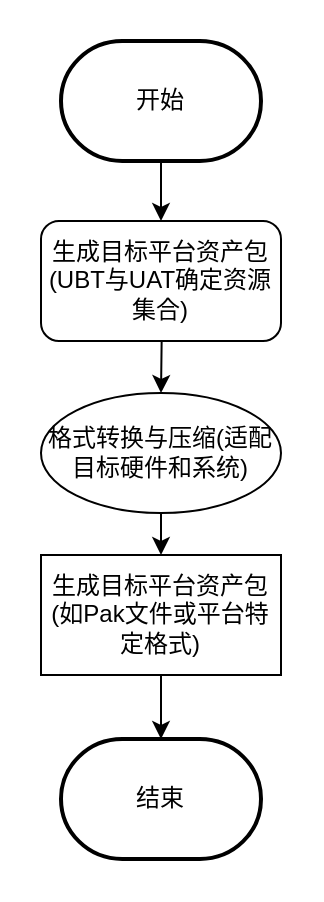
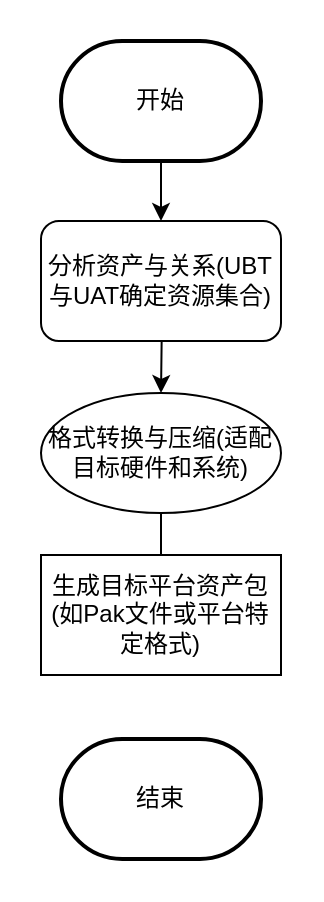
node "生成目标平台资产包(UBT与UAT确定资源集合)": label "生成目标平台资产包(UBT与UAT确定资源集合)" -> "分析资产与关系(UBT与UAT确定资源集合)"
edge "格式转换与压缩(适配目标硬件和系统)" -> "生成目标平台资产包(如Pak文件或平台特定格式)": arrowhead classic -> none
edge "生成目标平台资产包(如Pak文件或平台特定格式)" -> "结束": removed
